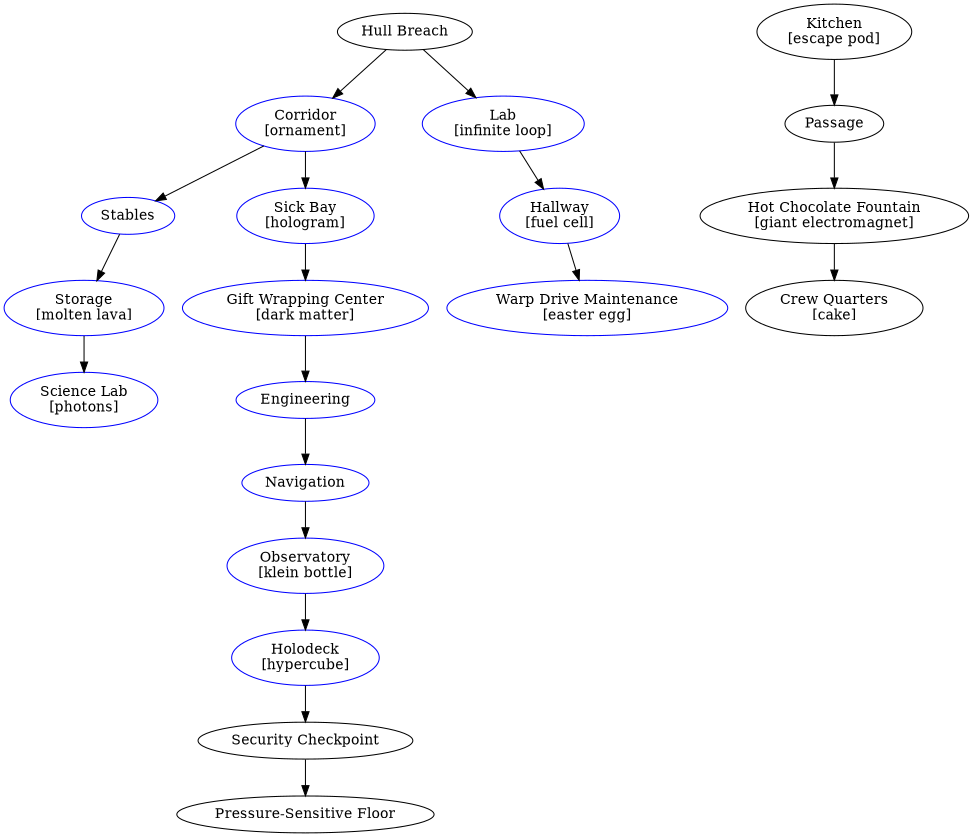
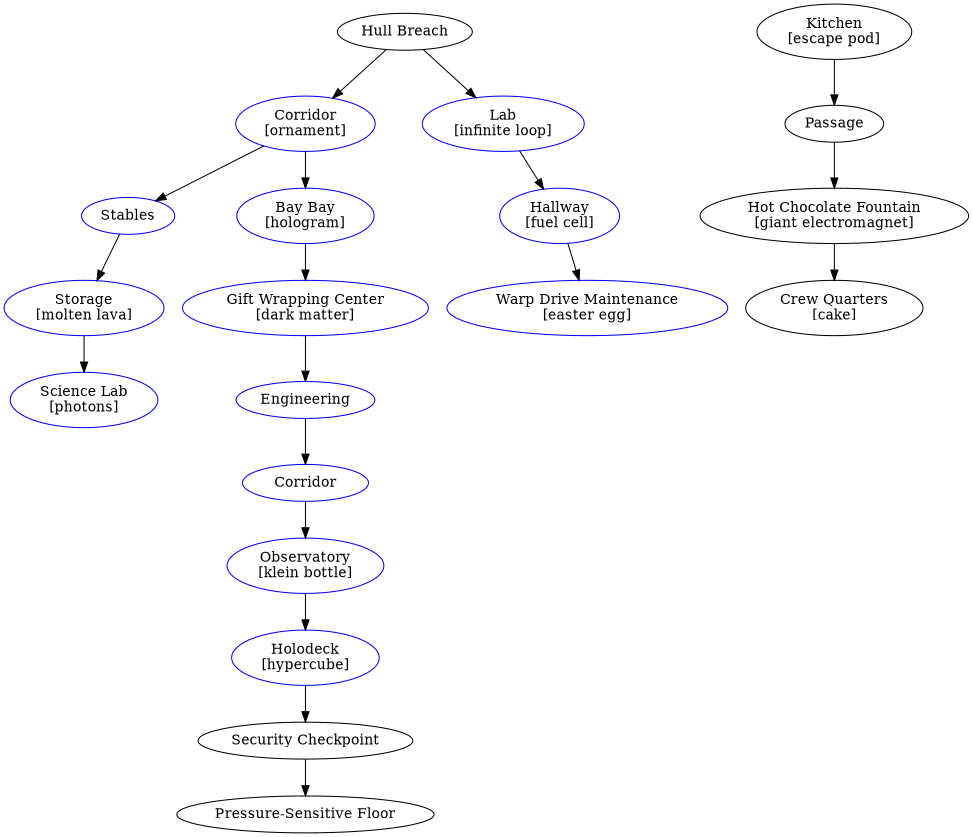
node "Sick Bay [hologram]": label "Sick Bay [hologram]" -> "Bay Bay [hologram]"
node "Navigation": label "Navigation" -> "Corridor"
